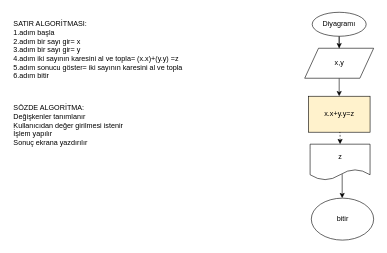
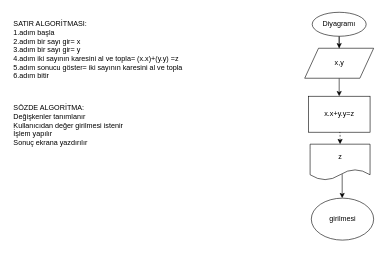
node "x.x+y.y=z": fillcolor #fff2cc -> #ffffff
node "bitir": label "bitir" -> "girilmesi"
